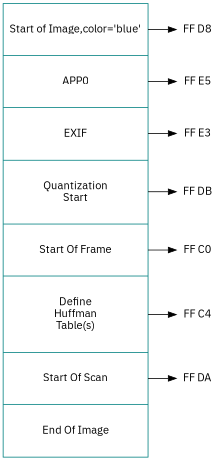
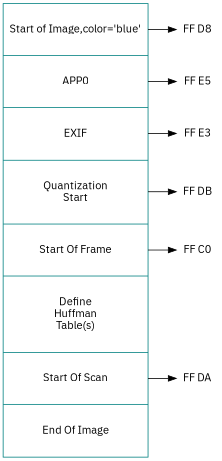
node "FF C4": removed
